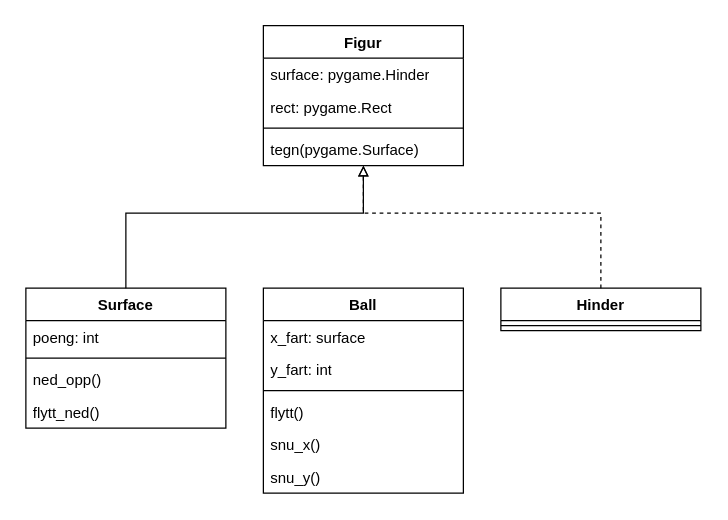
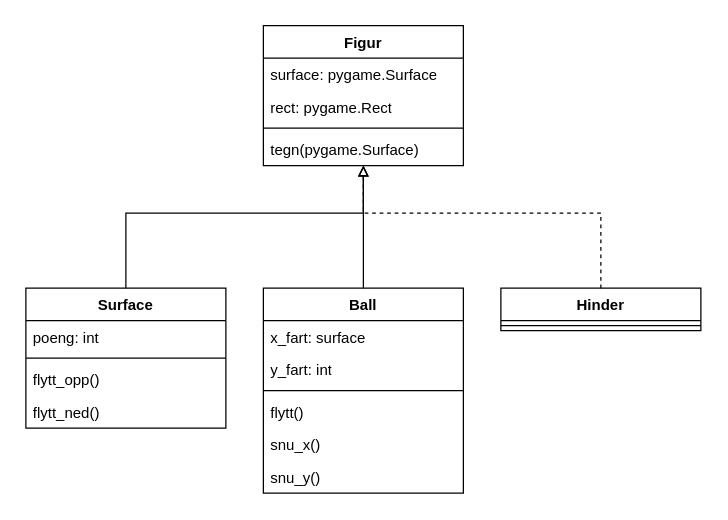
node "surface: pygame.Hinder": label "surface: pygame.Hinder" -> "surface: pygame.Surface"
edge "Ball" -> "tegn(pygame.Surface)": added
node "ned_opp()": label "ned_opp()" -> "flytt_opp()"
